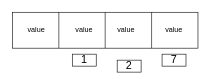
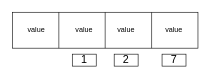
node "2": moved (129, 66) -> (126, 60)
